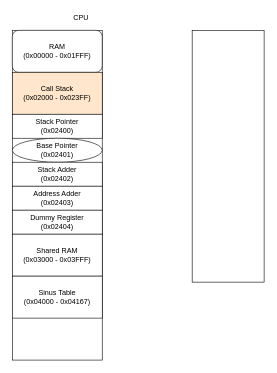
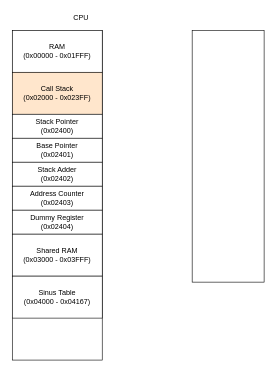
node "RAM (0x00000 - 0x01FFF)": shape rounded rectangle -> rectangle
node "Base Pointer (0x02401)": shape ellipse -> rectangle
node "Address Adder (0x02403)": label "Address Adder (0x02403)" -> "Address Counter (0x02403)"
